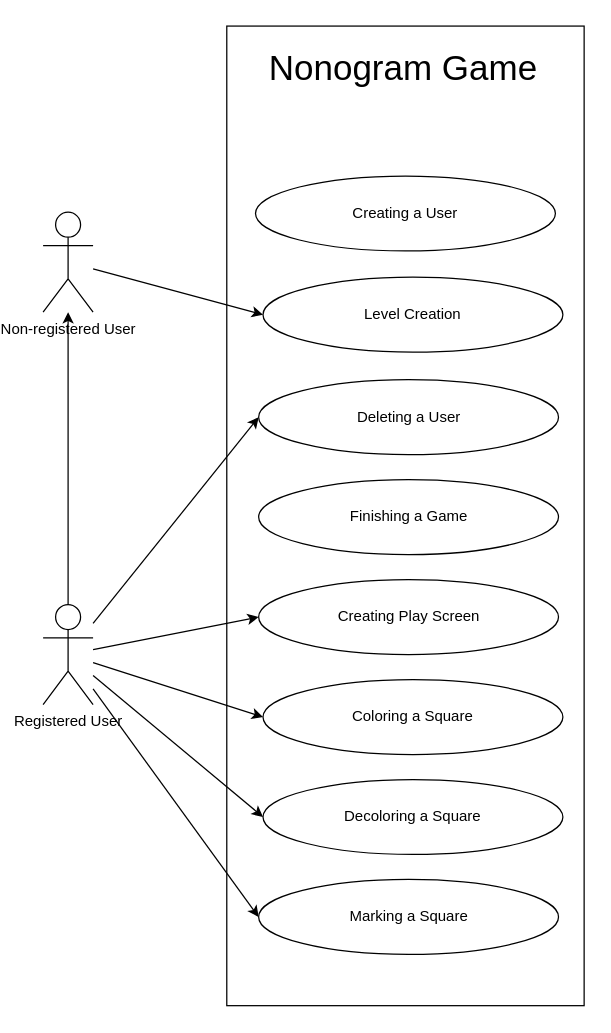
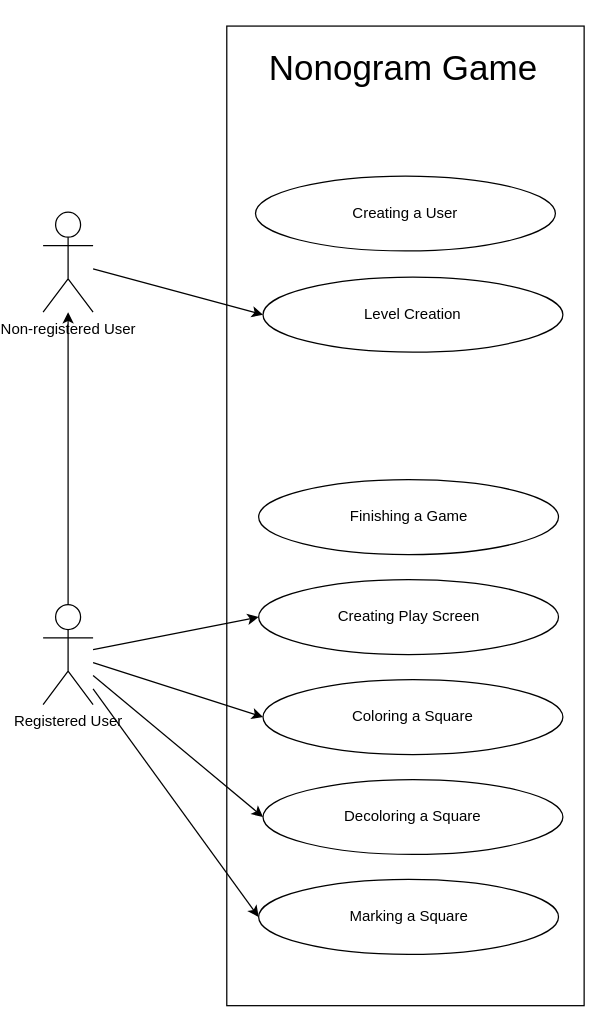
node "Deleting a User": removed
edge "Registered User" -> "Deleting a User": removed
